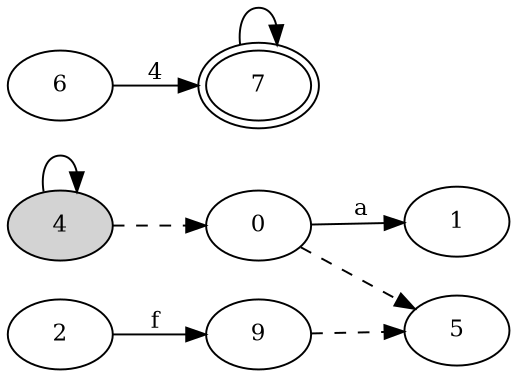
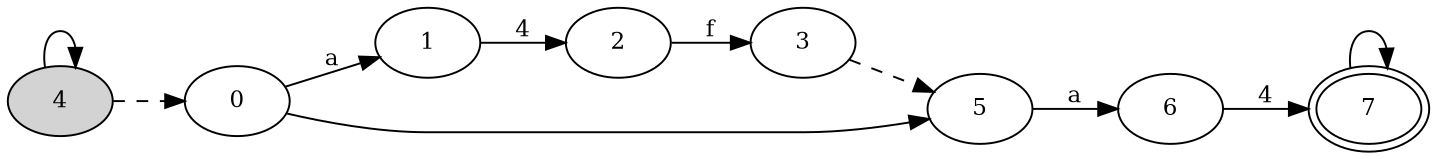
edge "1" -> "2": added, label "4"
edge "5" -> "6": added, label "a"
edge "0" -> "5": style dashed -> solid
node "9": label "9" -> "3"
